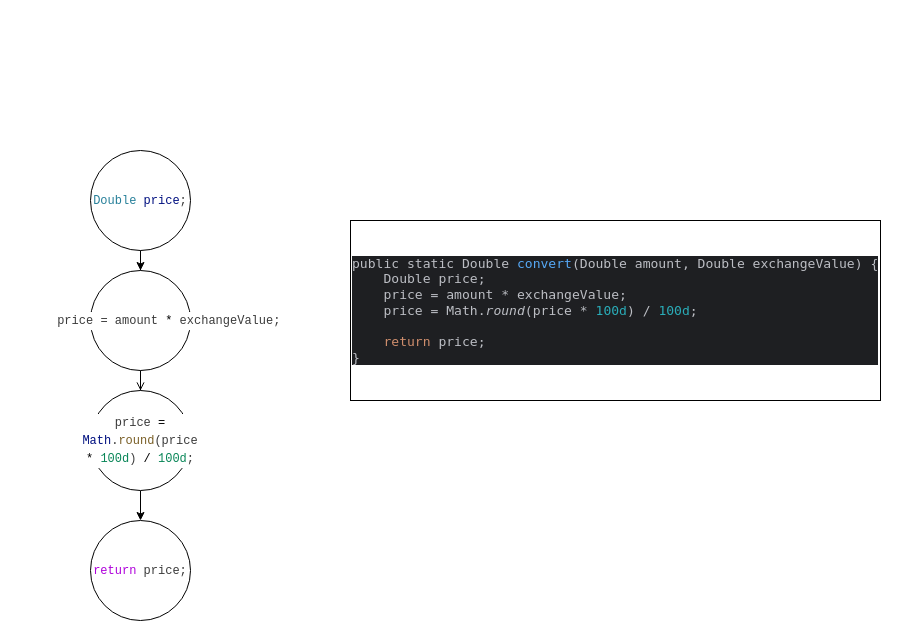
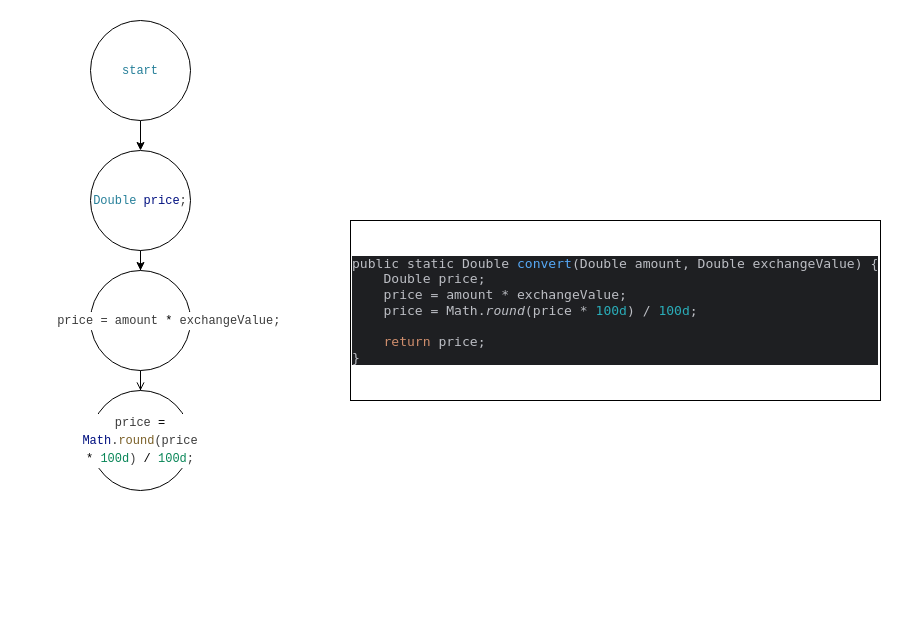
node "start": added
edge "start" -> "Double price;": added
edge "price = Math.round(price * 100d) / 100d;" -> "return price;": removed
node "return price;": removed
